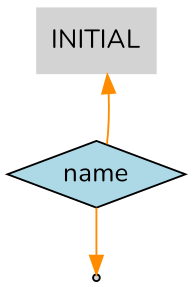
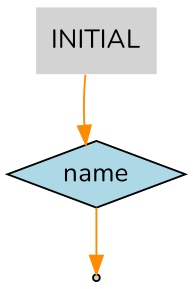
edge "name" -> "INITIAL": reversed
